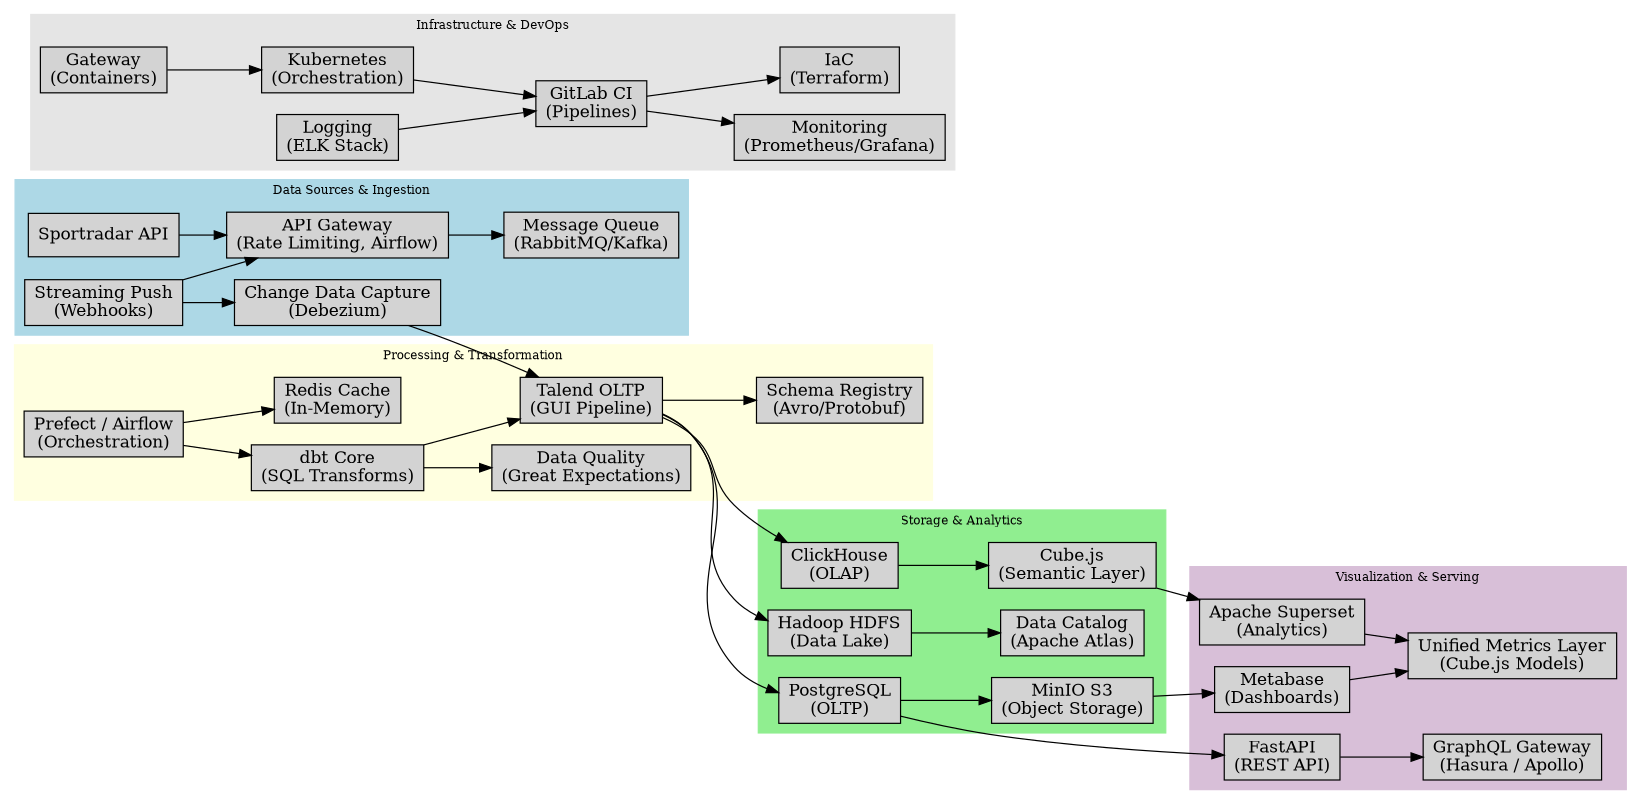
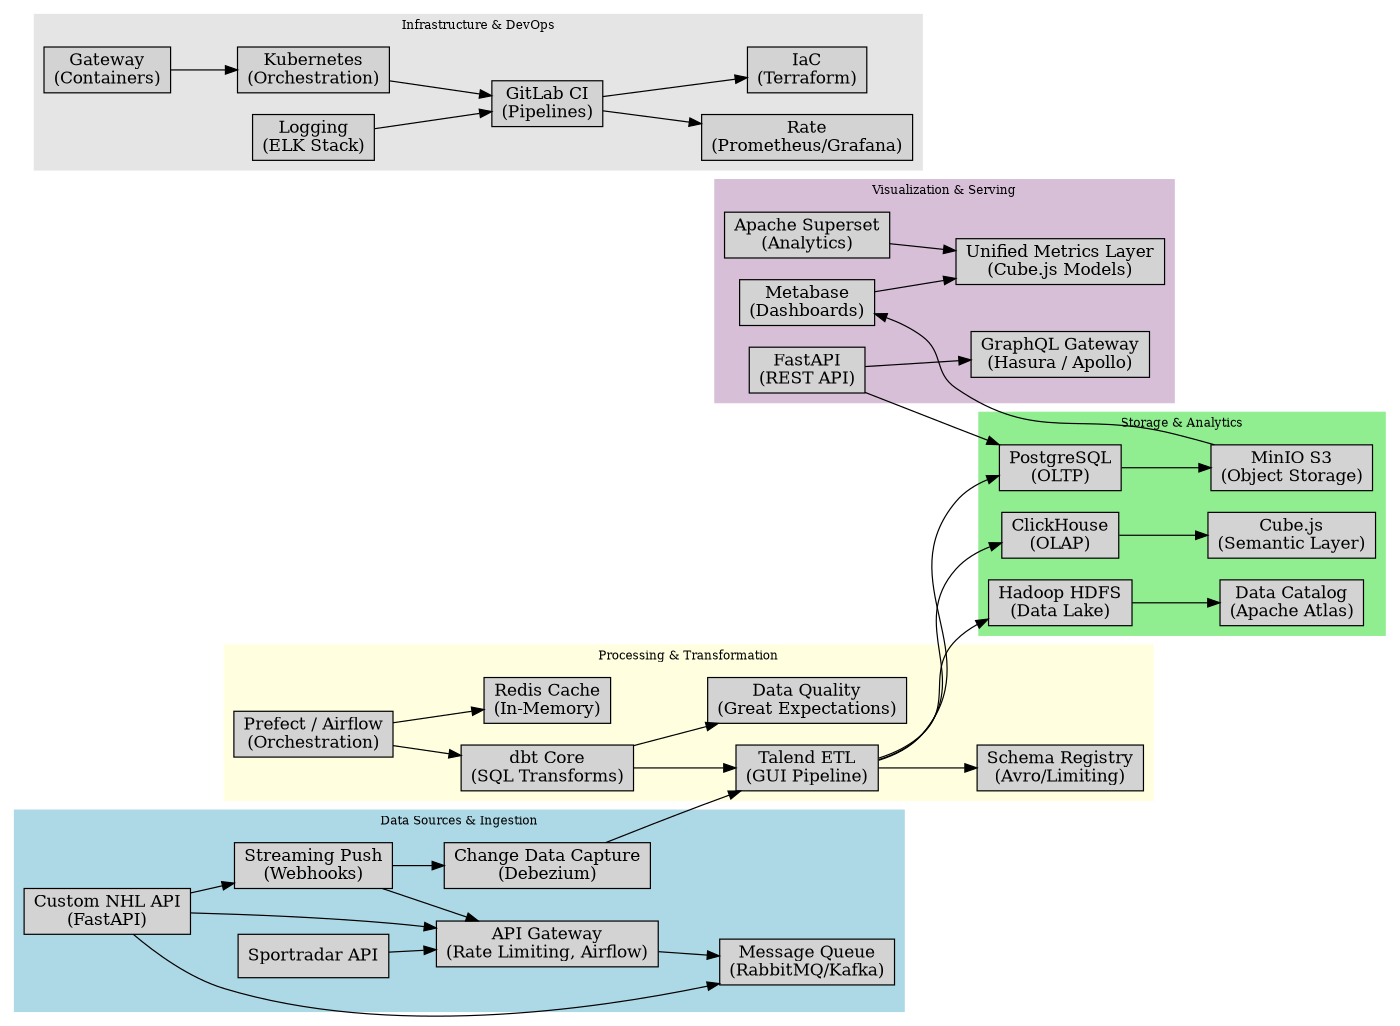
node "Monitoring (Prometheus/Grafana)": label "Monitoring (Prometheus/Grafana)" -> "Rate (Prometheus/Grafana)"
node "Talend OLTP (GUI Pipeline)": label "Talend OLTP (GUI Pipeline)" -> "Talend ETL (GUI Pipeline)"
node "Schema Registry (Avro/Protobuf)": label "Schema Registry (Avro/Protobuf)" -> "Schema Registry (Avro/Limiting)"
edge "Cube.js (Semantic Layer)" -> "Apache Superset (Analytics)": removed
edge "PostgreSQL (OLTP)" -> "FastAPI (REST API)": reversed
node "Custom NHL API (FastAPI)": added
